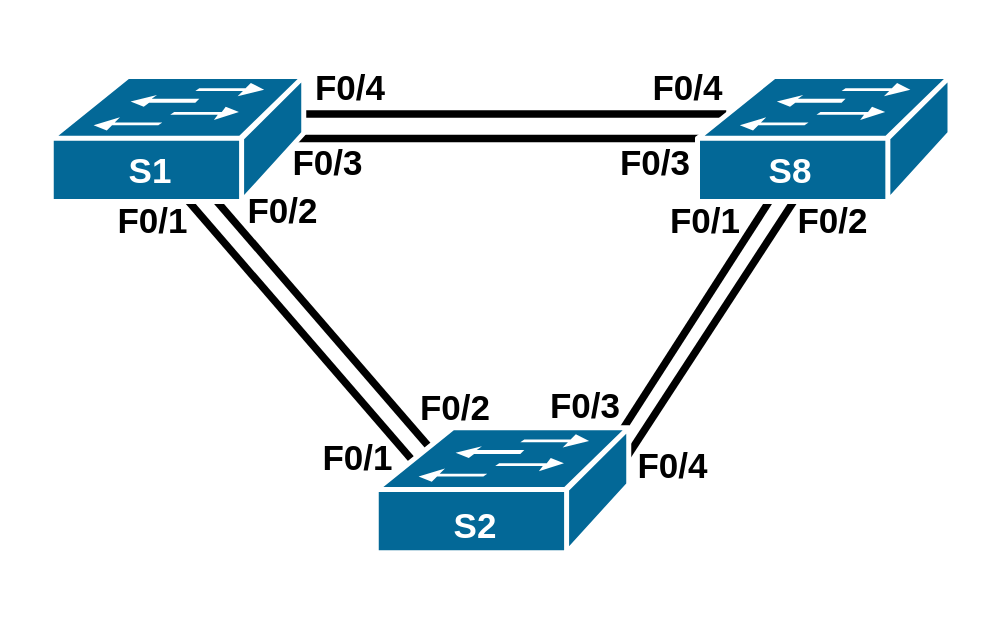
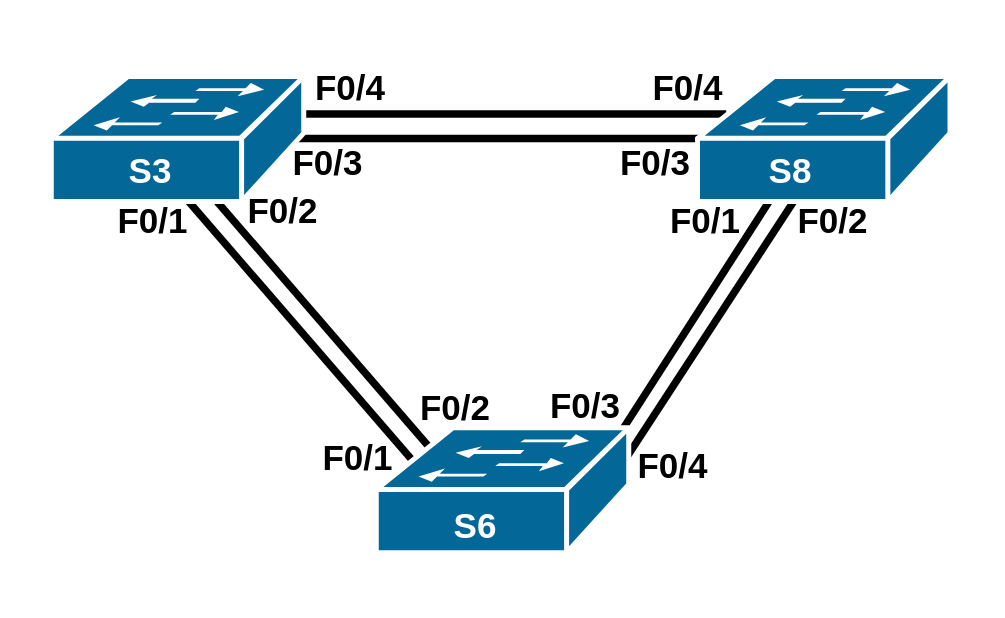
node "S1": label "S1" -> "S3"
node "S2": label "S2" -> "S6"
